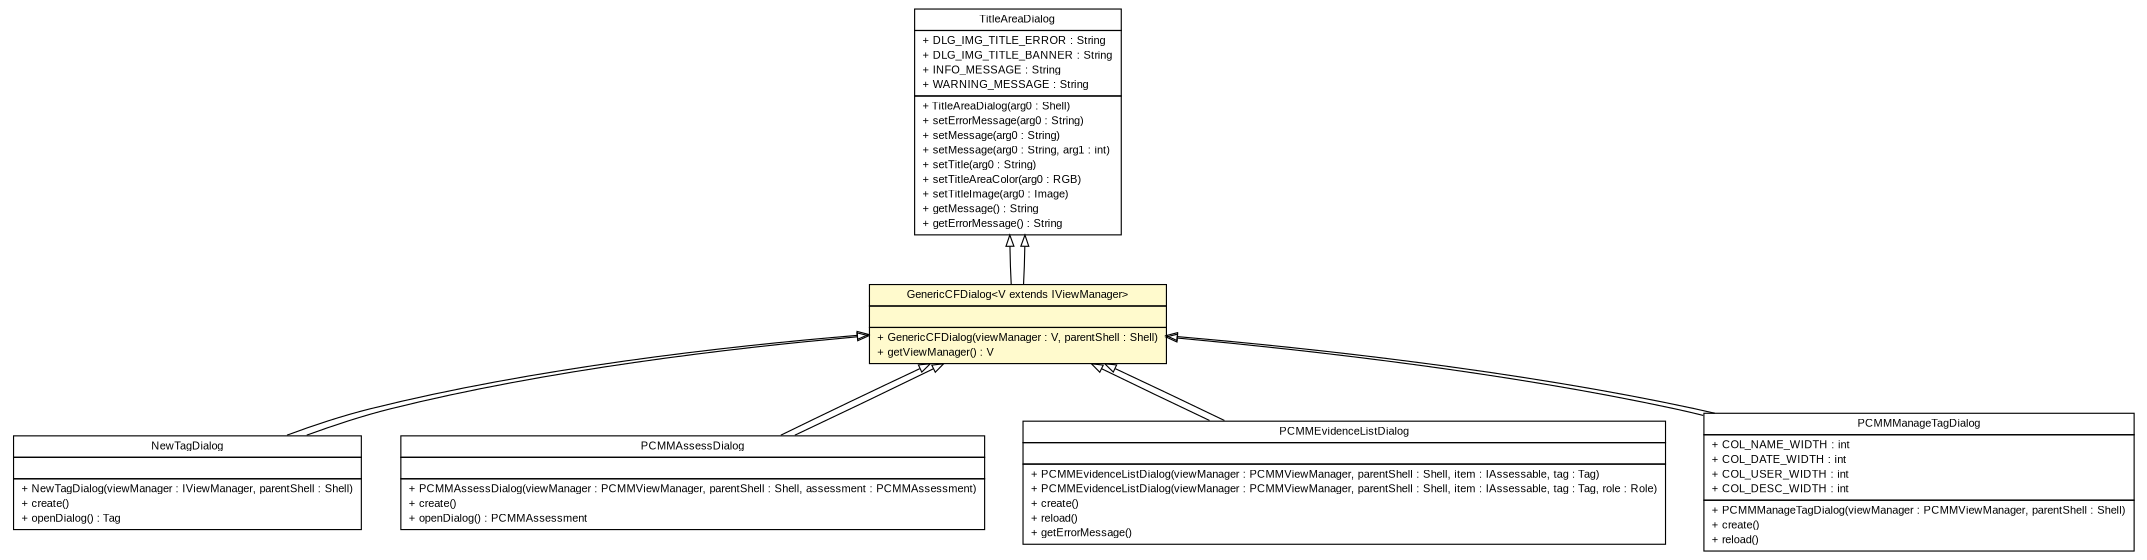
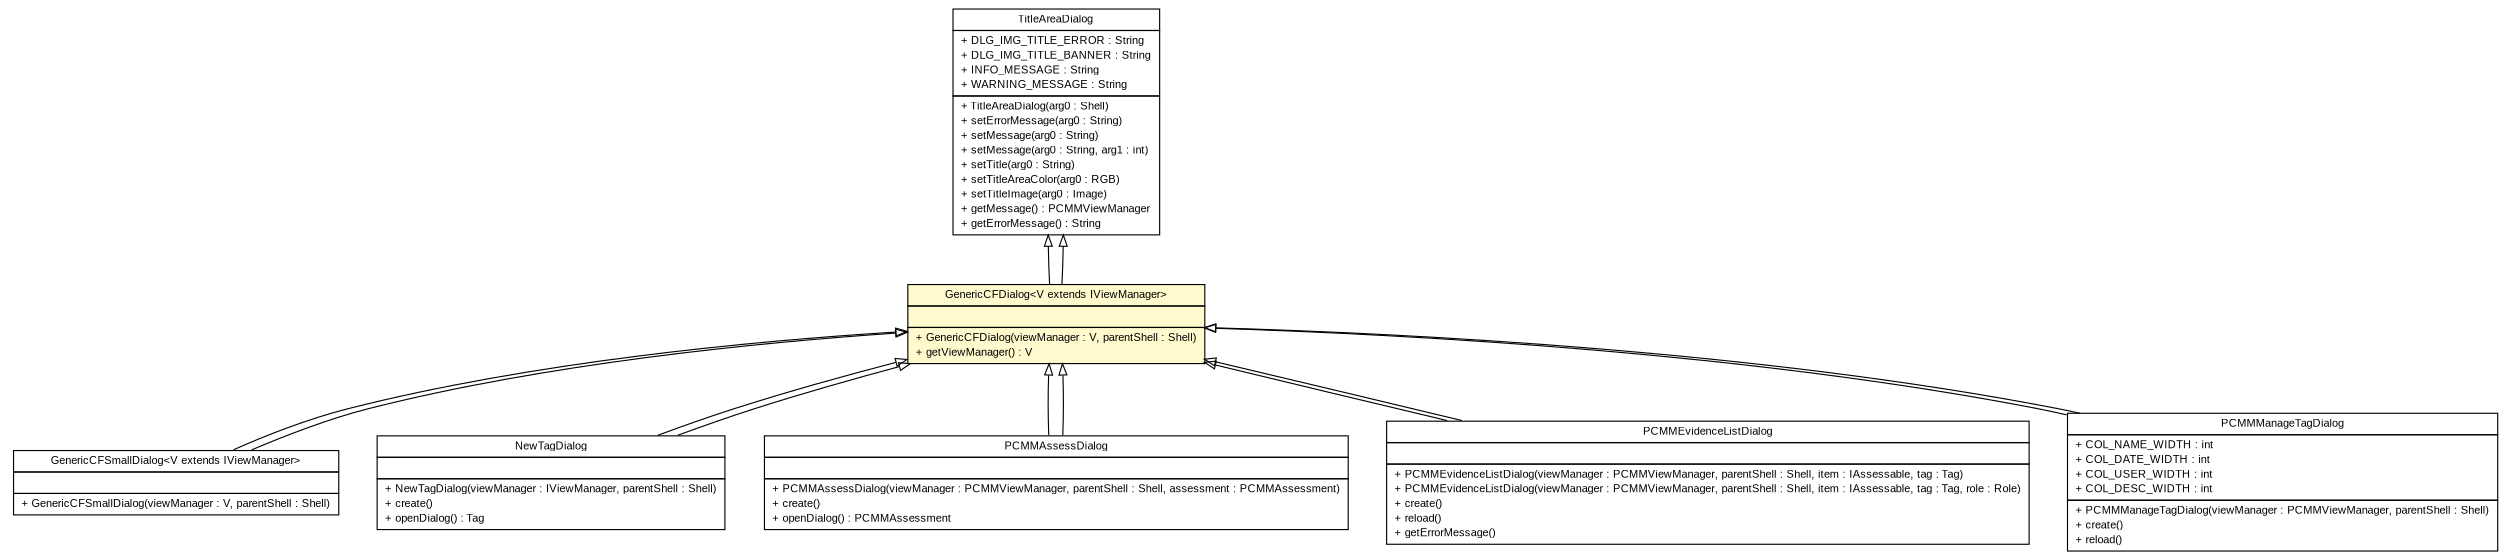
node "TitleAreaDialog": text "+ getMessage() : String" -> "+ getMessage() : PCMMViewManager"
node "GenericCFSmallDialog<V extends IViewManager>": added
